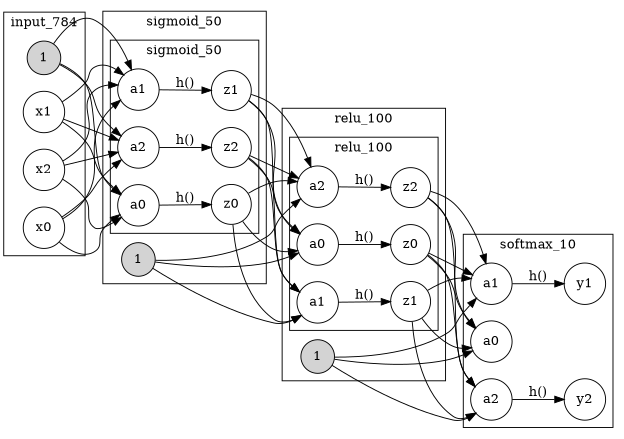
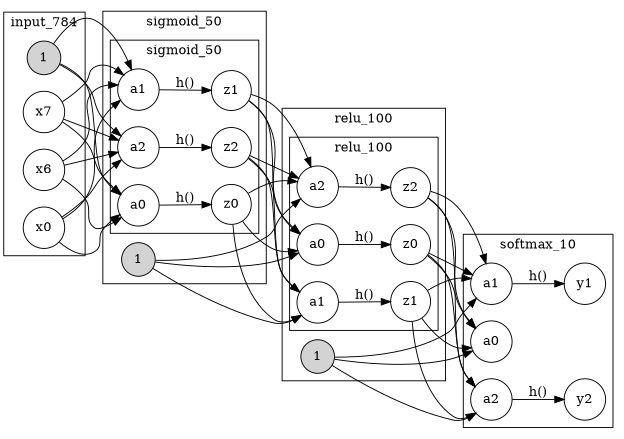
node "x1": label "x1" -> "x7"
node "x2": label "x2" -> "x6"
